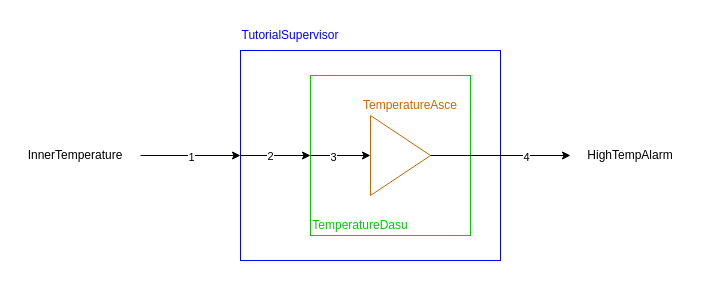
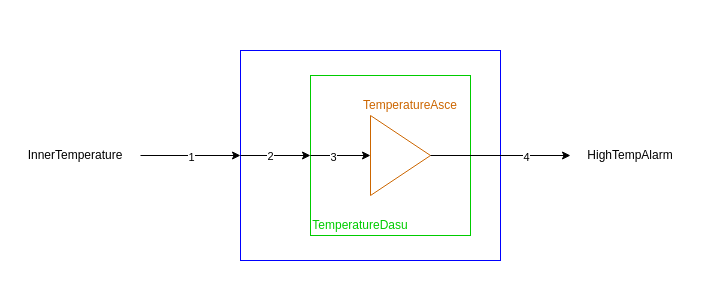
node "TutorialSupervisor": removed
